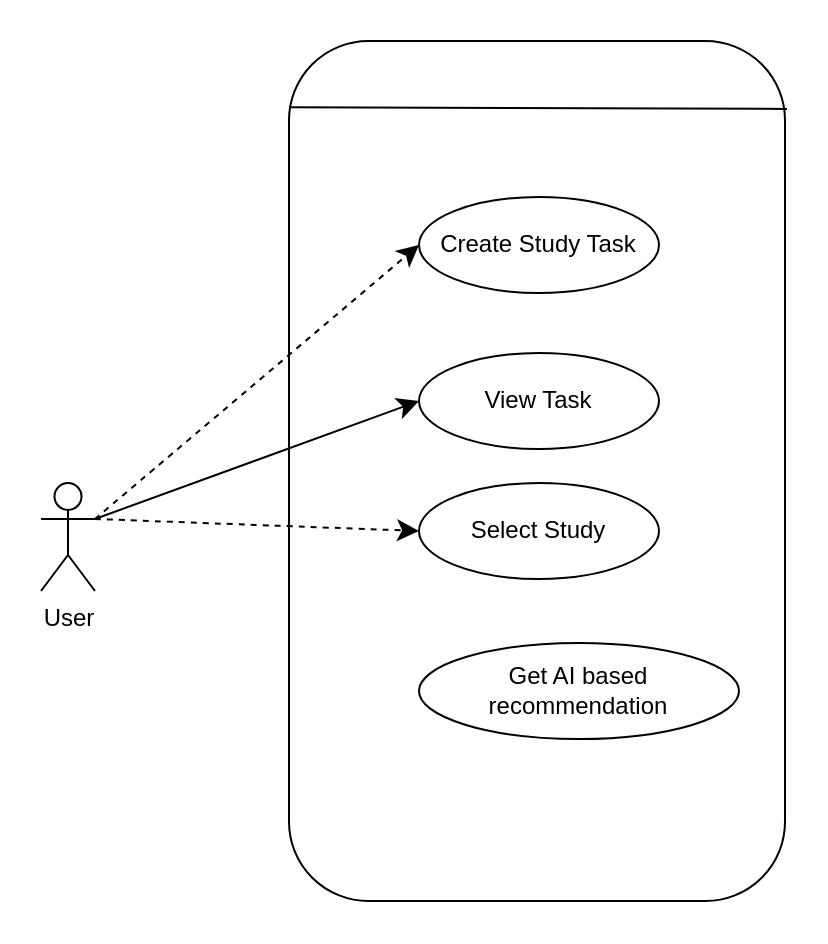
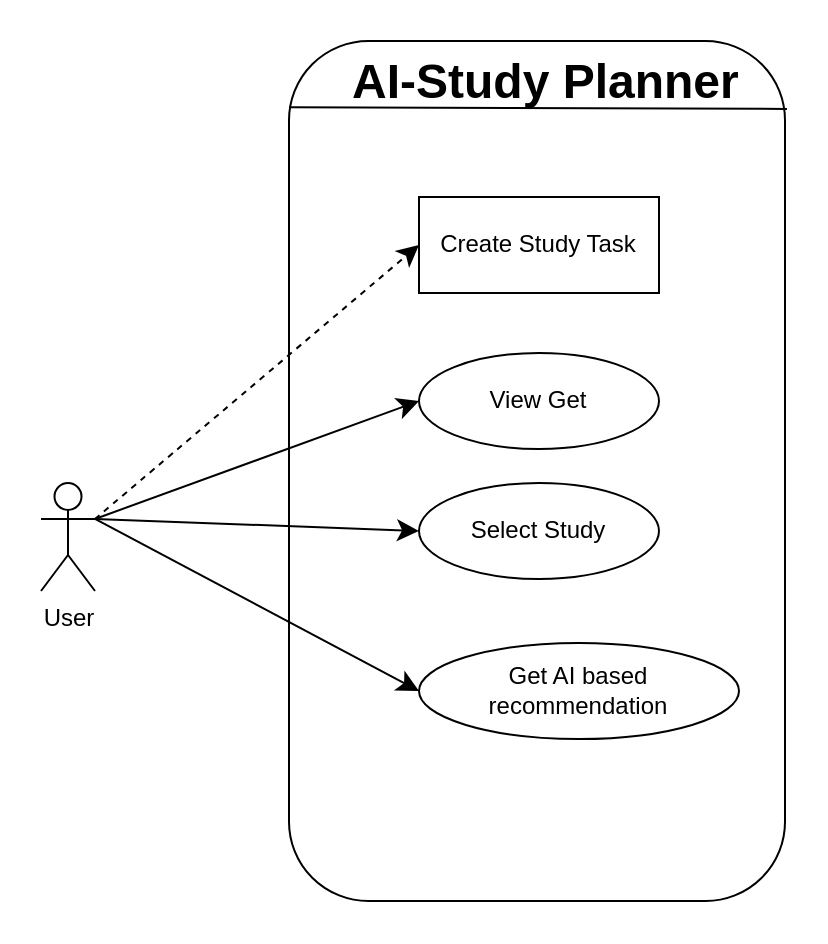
node "AI-Study Planner": added
node "Create Study Task": shape ellipse -> rectangle
node "View Task": label "View Task" -> "View Get"
edge "User" -> "Select Study": style dashed -> solid
edge "User" -> "Get AI based recommendation": added
